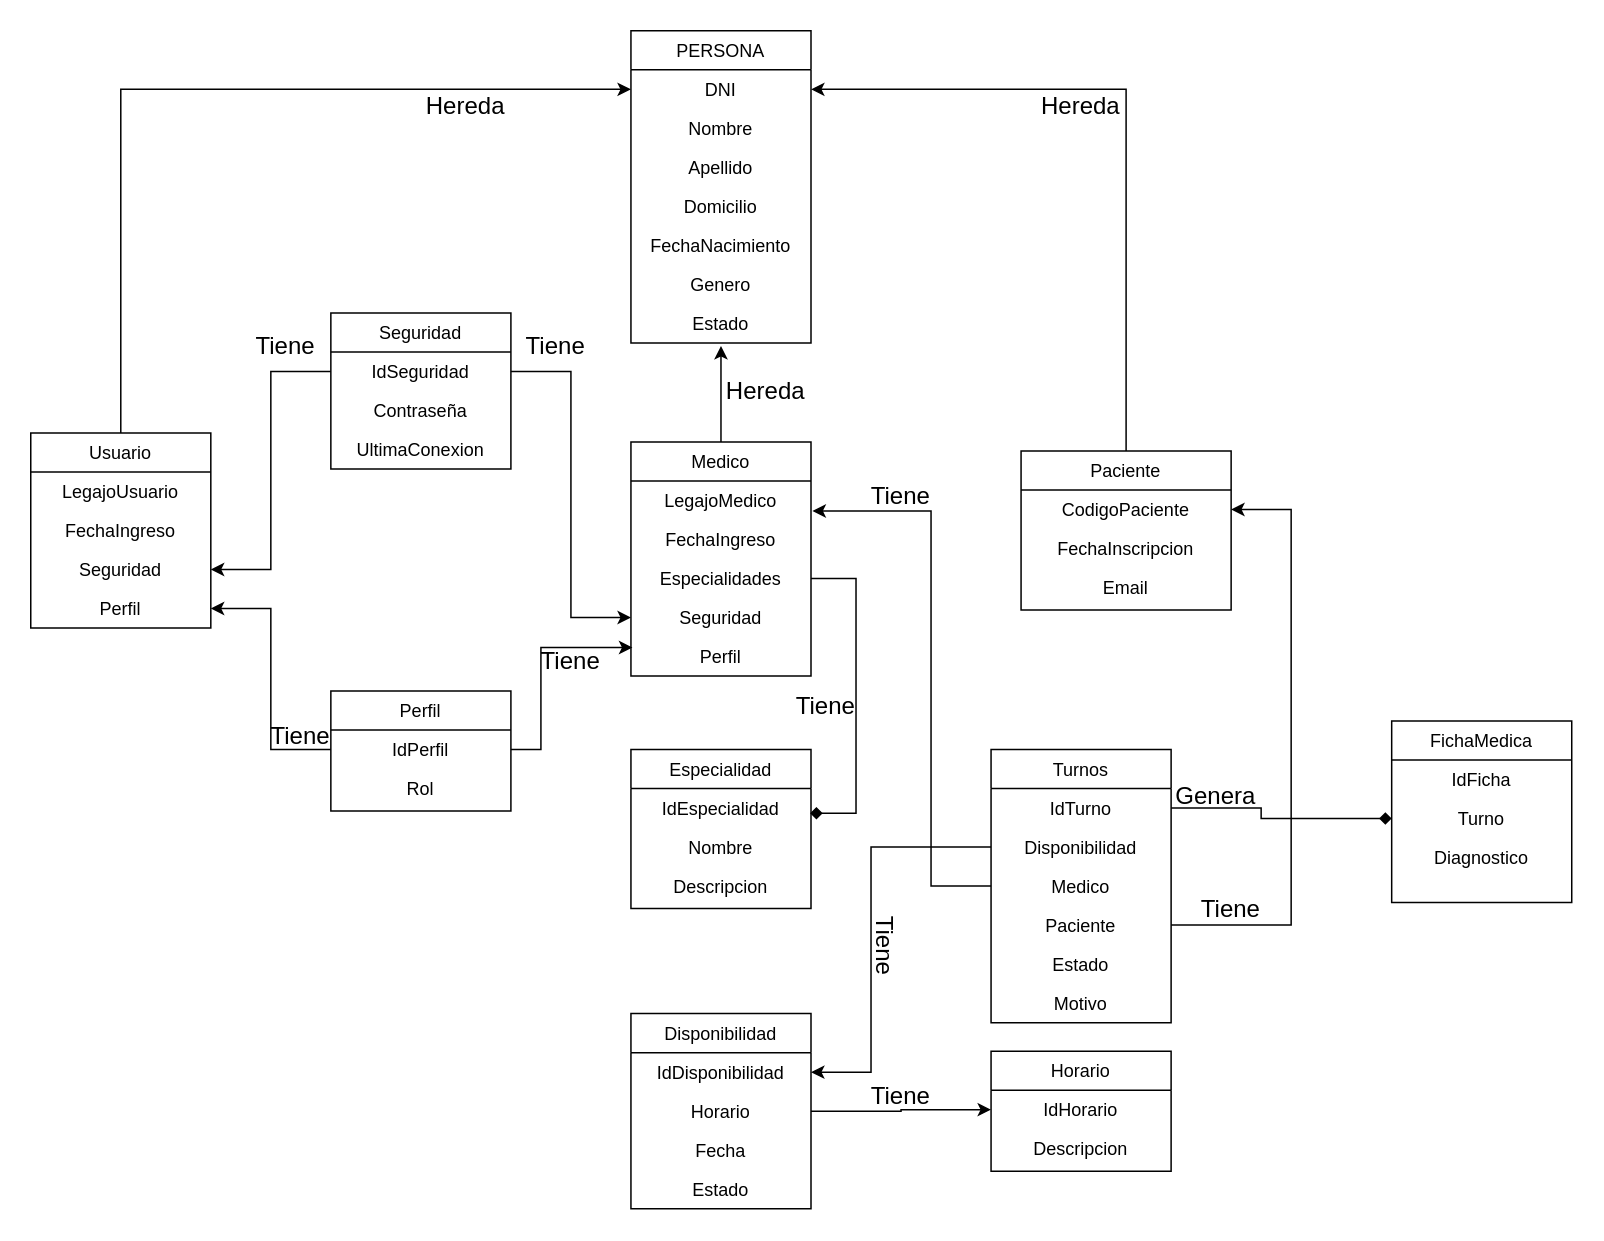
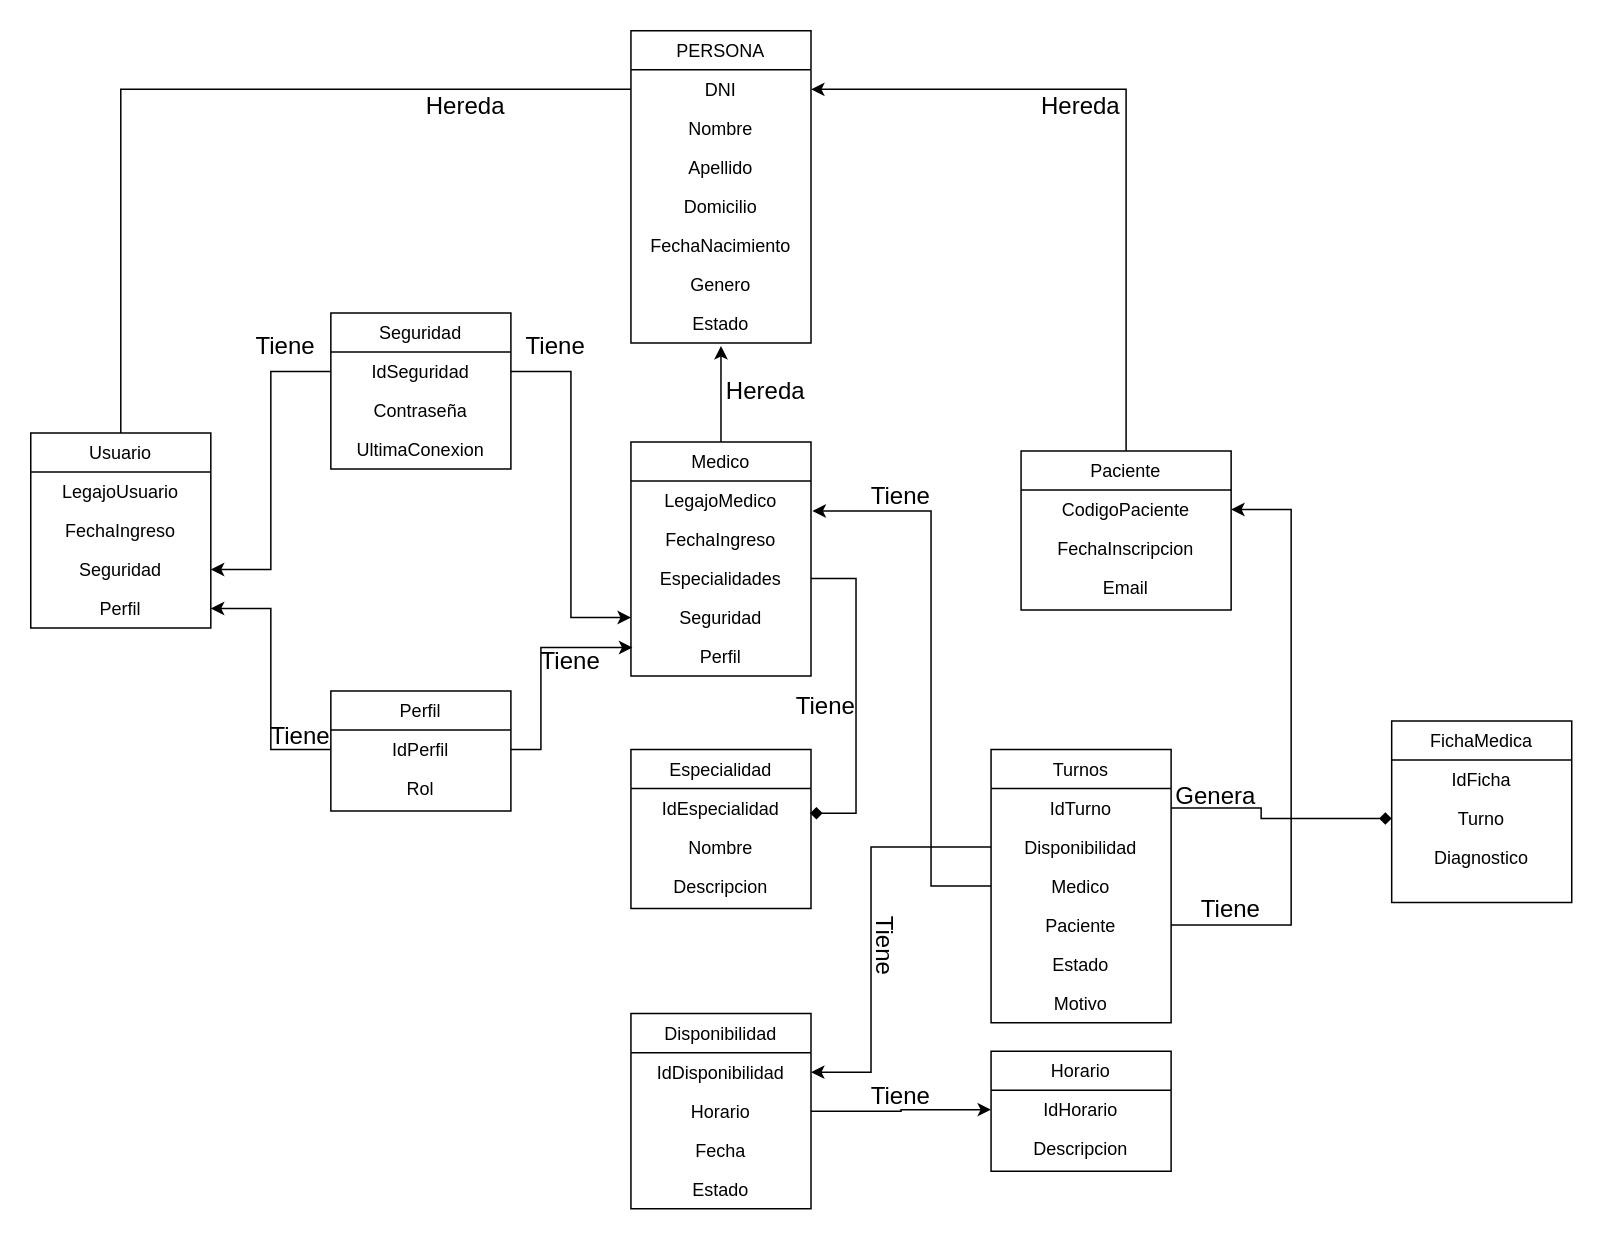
edge "Usuario" -> "DNI": arrowhead classic -> none
